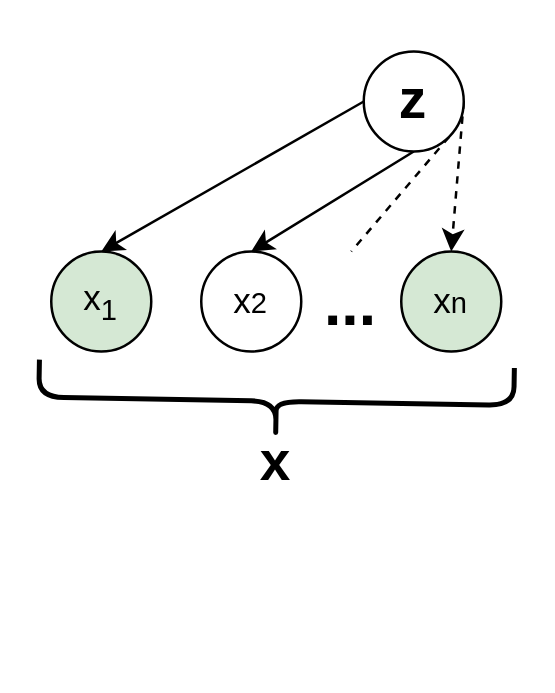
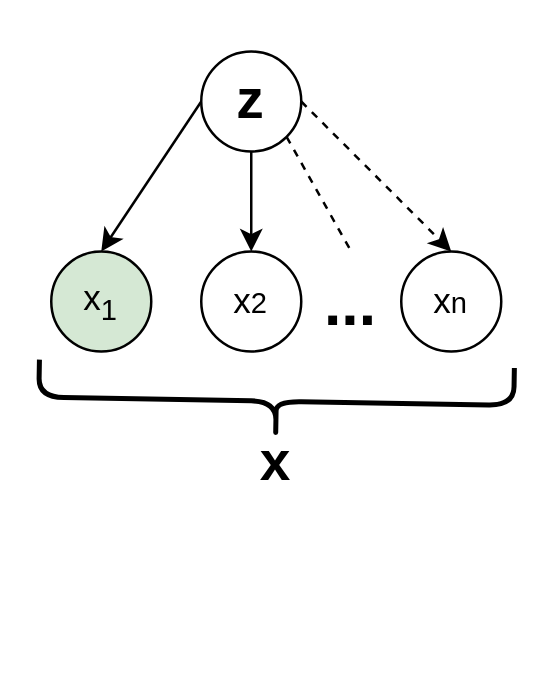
node "z": moved (414, 101) -> (251, 101)
node "xn": fillcolor #d5e8d4 -> #ffffff
